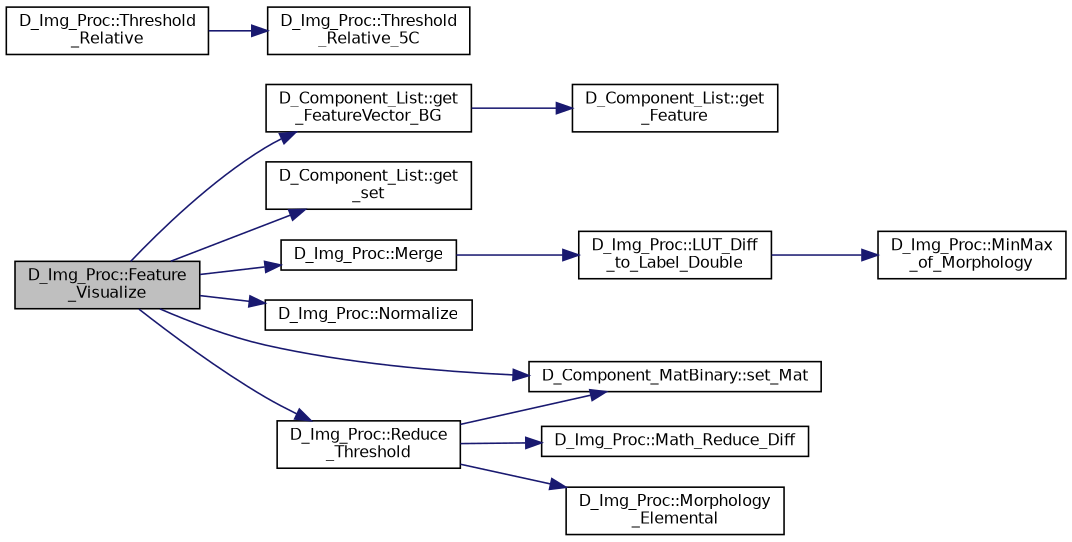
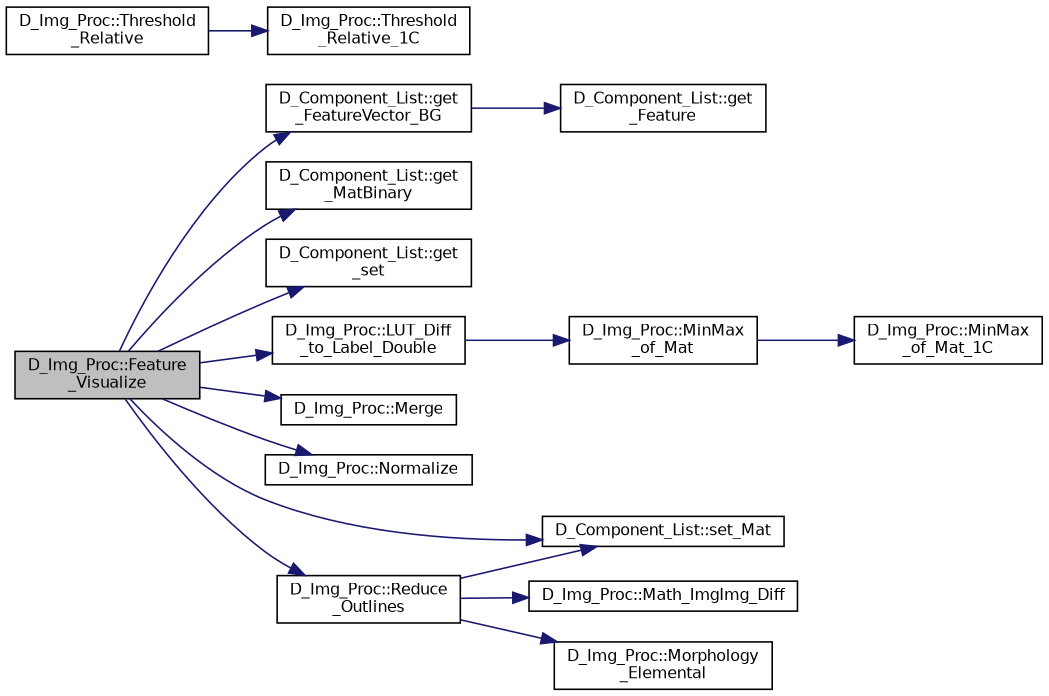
node "D_Img_Proc::Threshold _Relative_5C": label "D_Img_Proc::Threshold _Relative_5C" -> "D_Img_Proc::Threshold _Relative_1C"
node "D_Component_List::get _MatBinary": added
edge "D_Img_Proc::Merge" -> "D_Img_Proc::LUT_Diff _to_Label_Double": now "D_Img_Proc::Feature _Visualize" -> "D_Img_Proc::LUT_Diff _to_Label_Double"
node "D_Img_Proc::MinMax _of_Morphology": label "D_Img_Proc::MinMax _of_Morphology" -> "D_Img_Proc::MinMax _of_Mat"
node "D_Img_Proc::MinMax _of_Mat_1C": added
node "D_Component_MatBinary::set_Mat": label "D_Component_MatBinary::set_Mat" -> "D_Component_List::set_Mat"
node "D_Img_Proc::Math_Reduce_Diff": label "D_Img_Proc::Math_Reduce_Diff" -> "D_Img_Proc::Math_ImgImg_Diff"
node "D_Img_Proc::Reduce _Threshold": label "D_Img_Proc::Reduce _Threshold" -> "D_Img_Proc::Reduce _Outlines"
